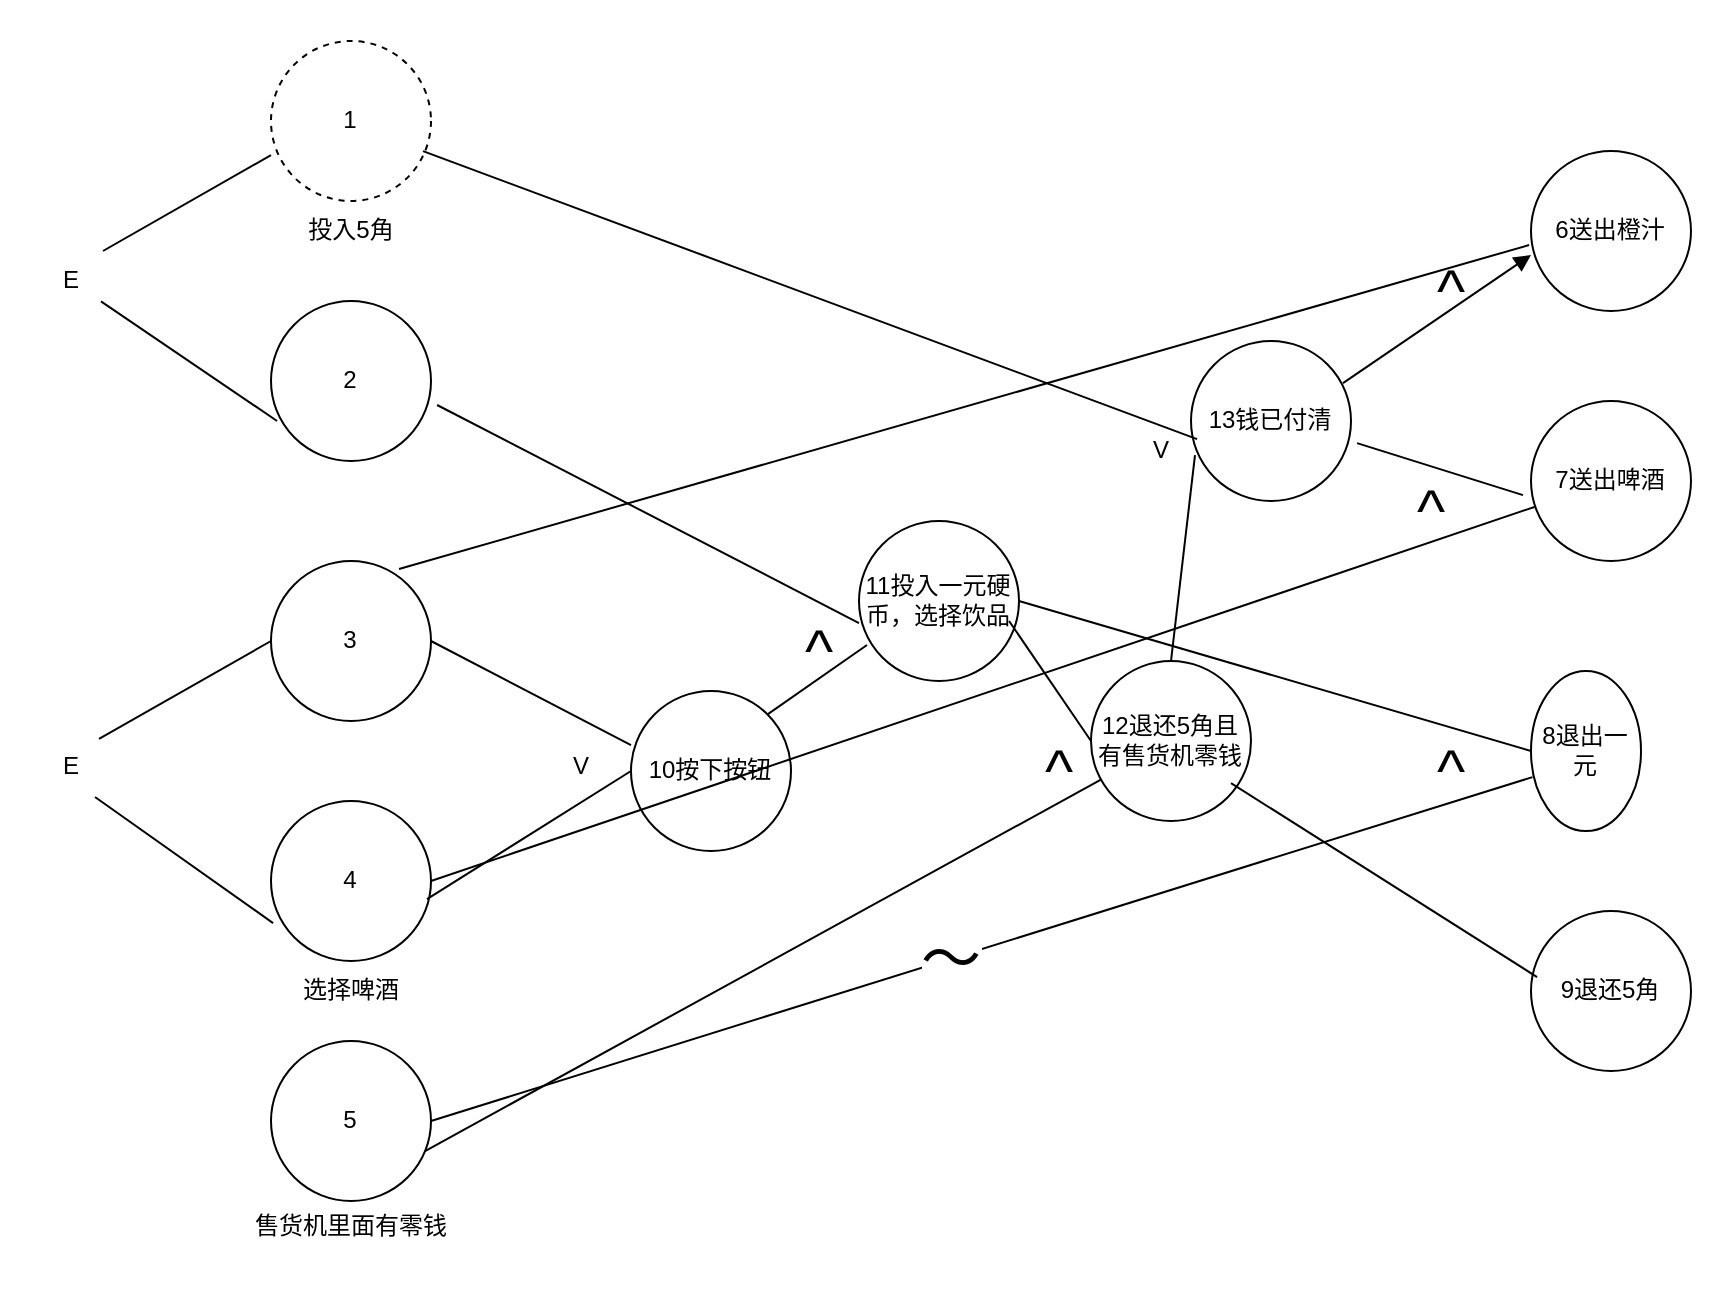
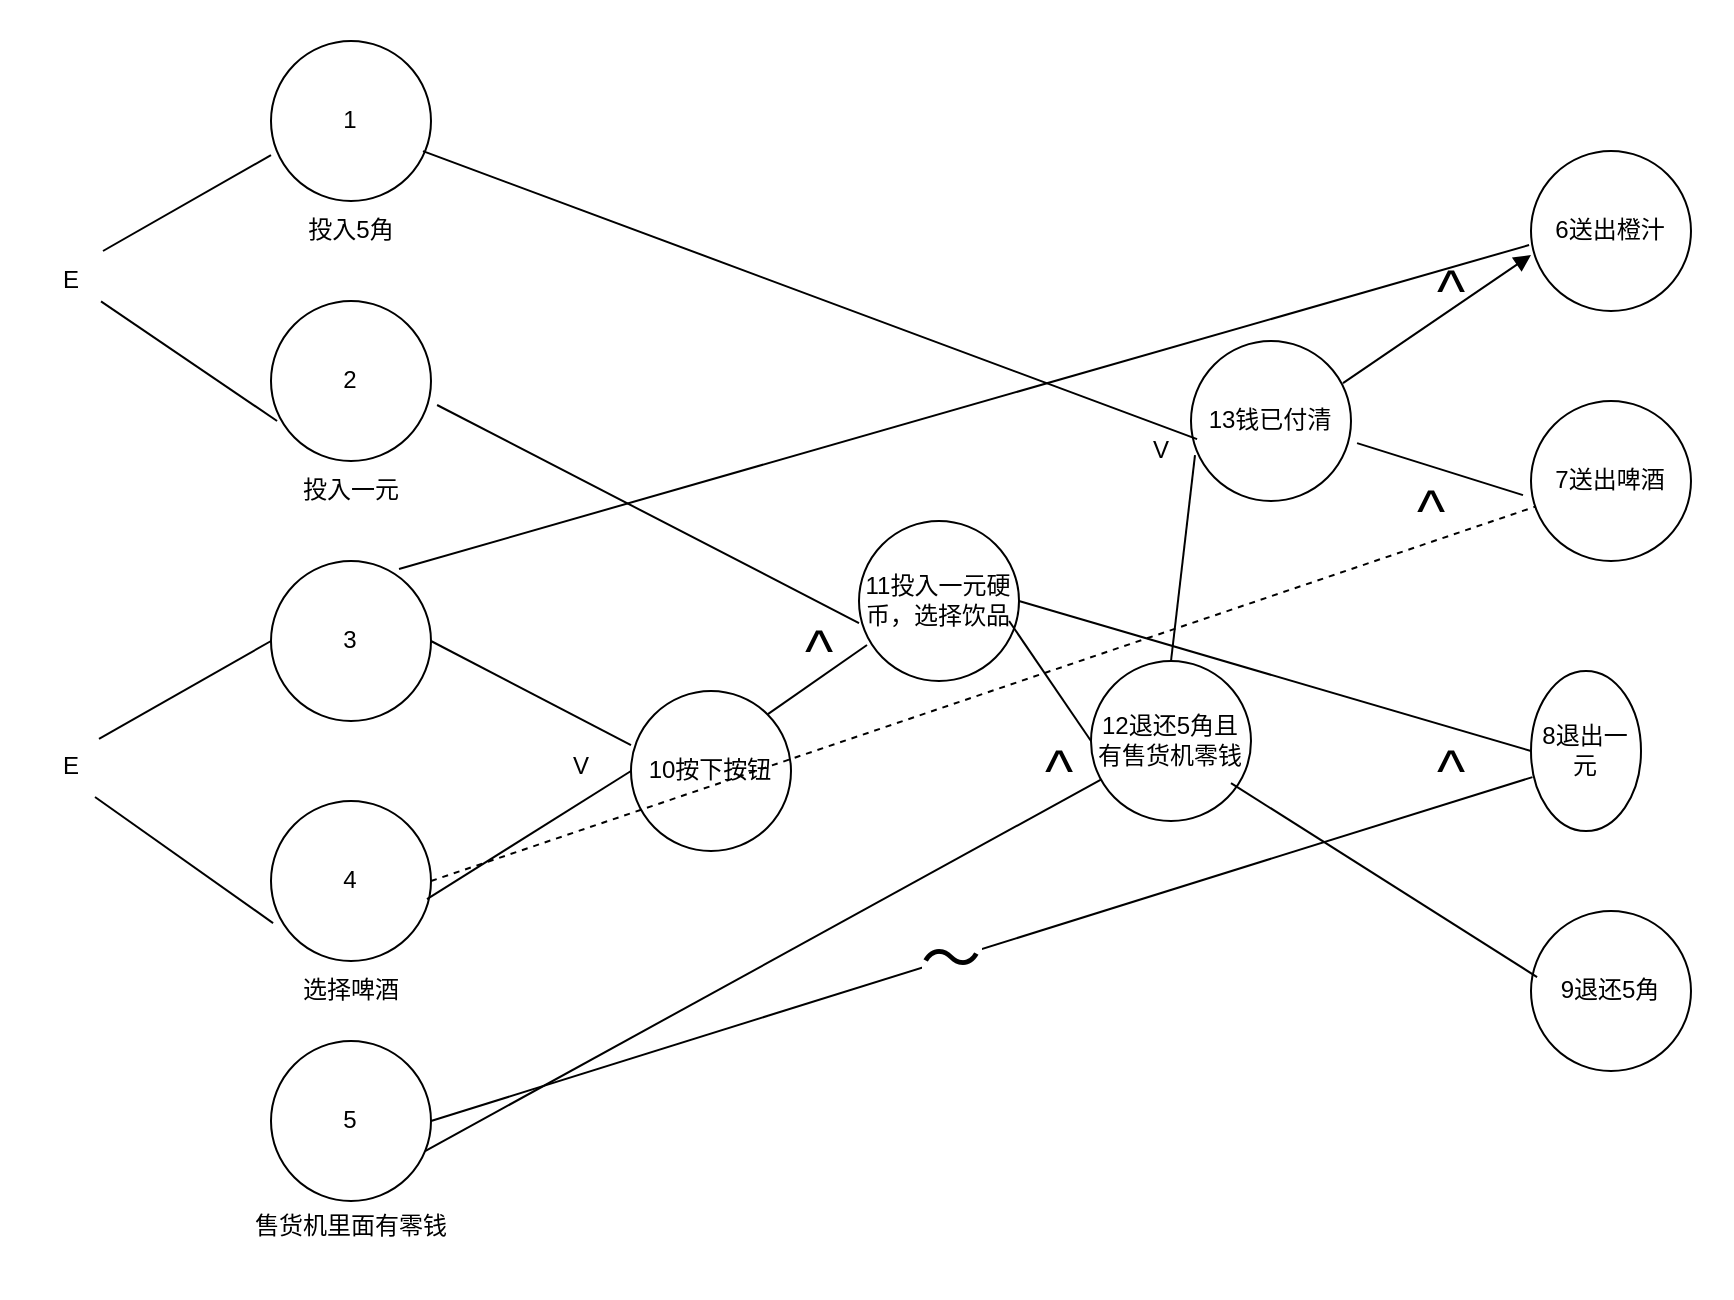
node "1": style dashed -> solid
node "投入一元": added
edge "7送出啤酒" -- "4": style solid -> dashed
